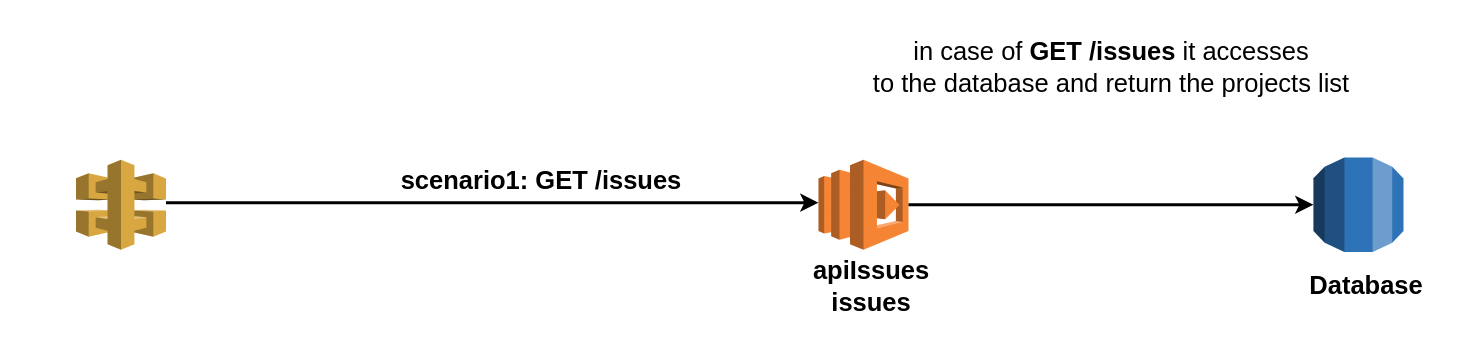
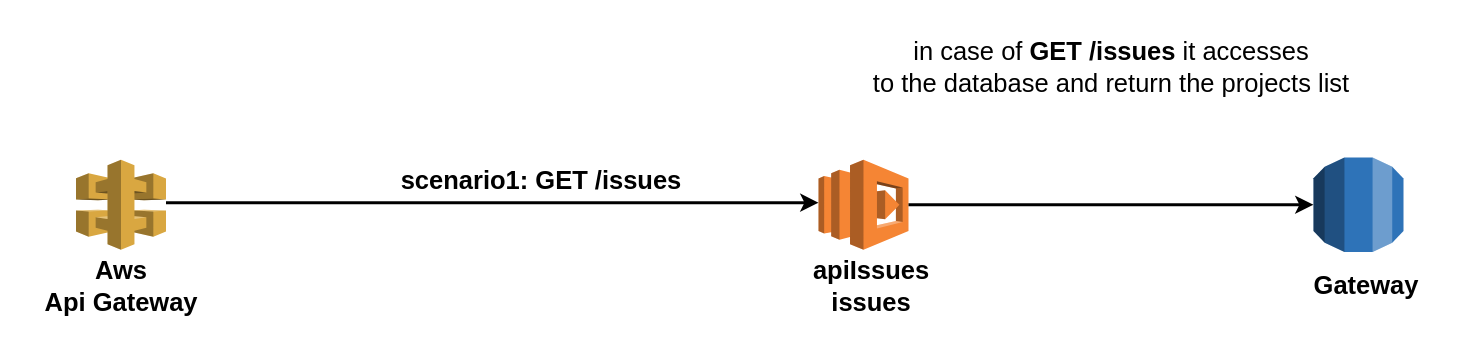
node "Aws Api Gateway": added
node "Database": label "Database" -> "Gateway"
